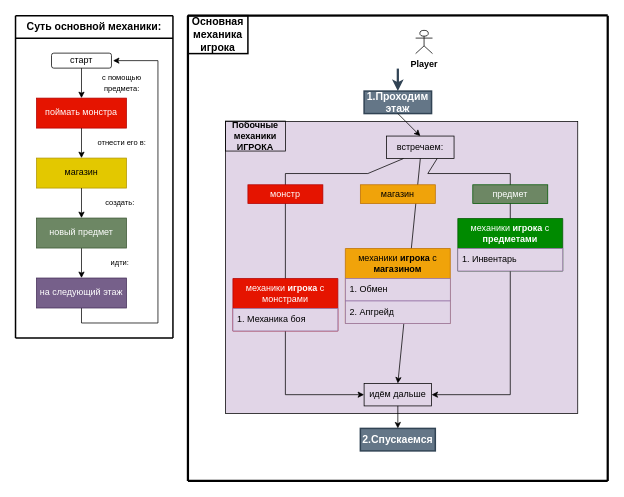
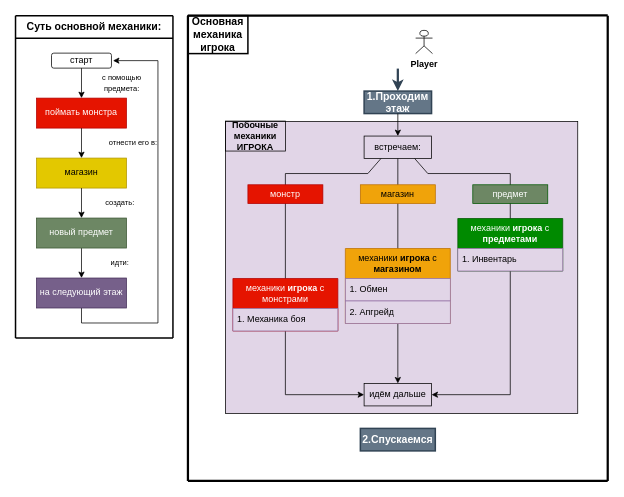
node "отнести его в:": moved (122, 143) -> (133, 143)
node "встречаем:": moved (420, 147) -> (398, 147)
edge "идём дальше" -> "2.Спускаемся": removed
